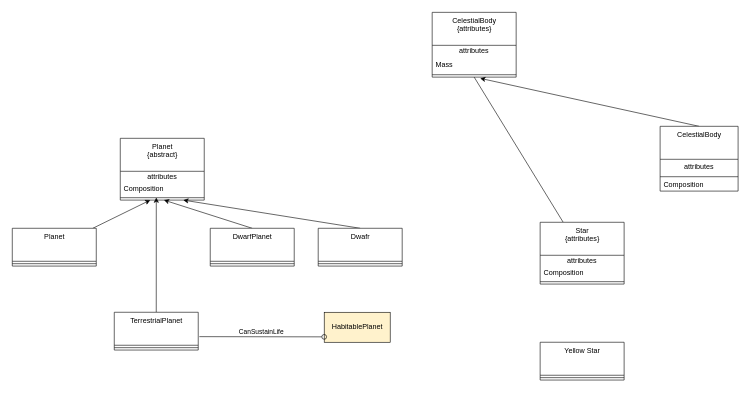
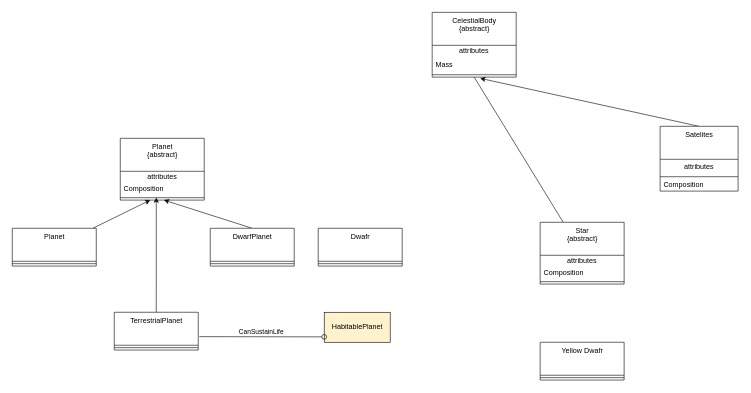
node "CelestialBody {attributes}": label "CelestialBody {attributes}" -> "CelestialBody {abstract}"
node "CelestialBody": label "CelestialBody" -> "Satelites"
edge "Dwafr" -> "Planet {abstract}": removed
node "Star {attributes}": label "Star {attributes}" -> "Star {abstract}"
node "Yellow Star": label "Yellow Star" -> "Yellow Dwafr"
